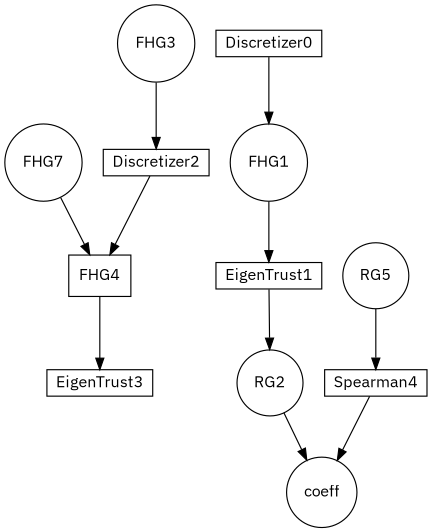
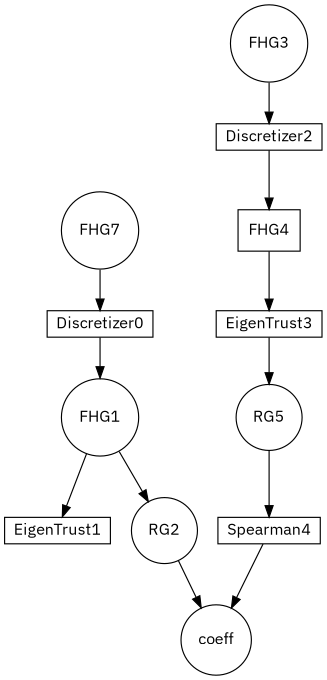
edge "FHG7" -> "FHG4": now "FHG7" -> "Discretizer0"
edge "EigenTrust1" -> "RG2": now "FHG1" -> "RG2"
edge "EigenTrust3" -> "RG5": added
